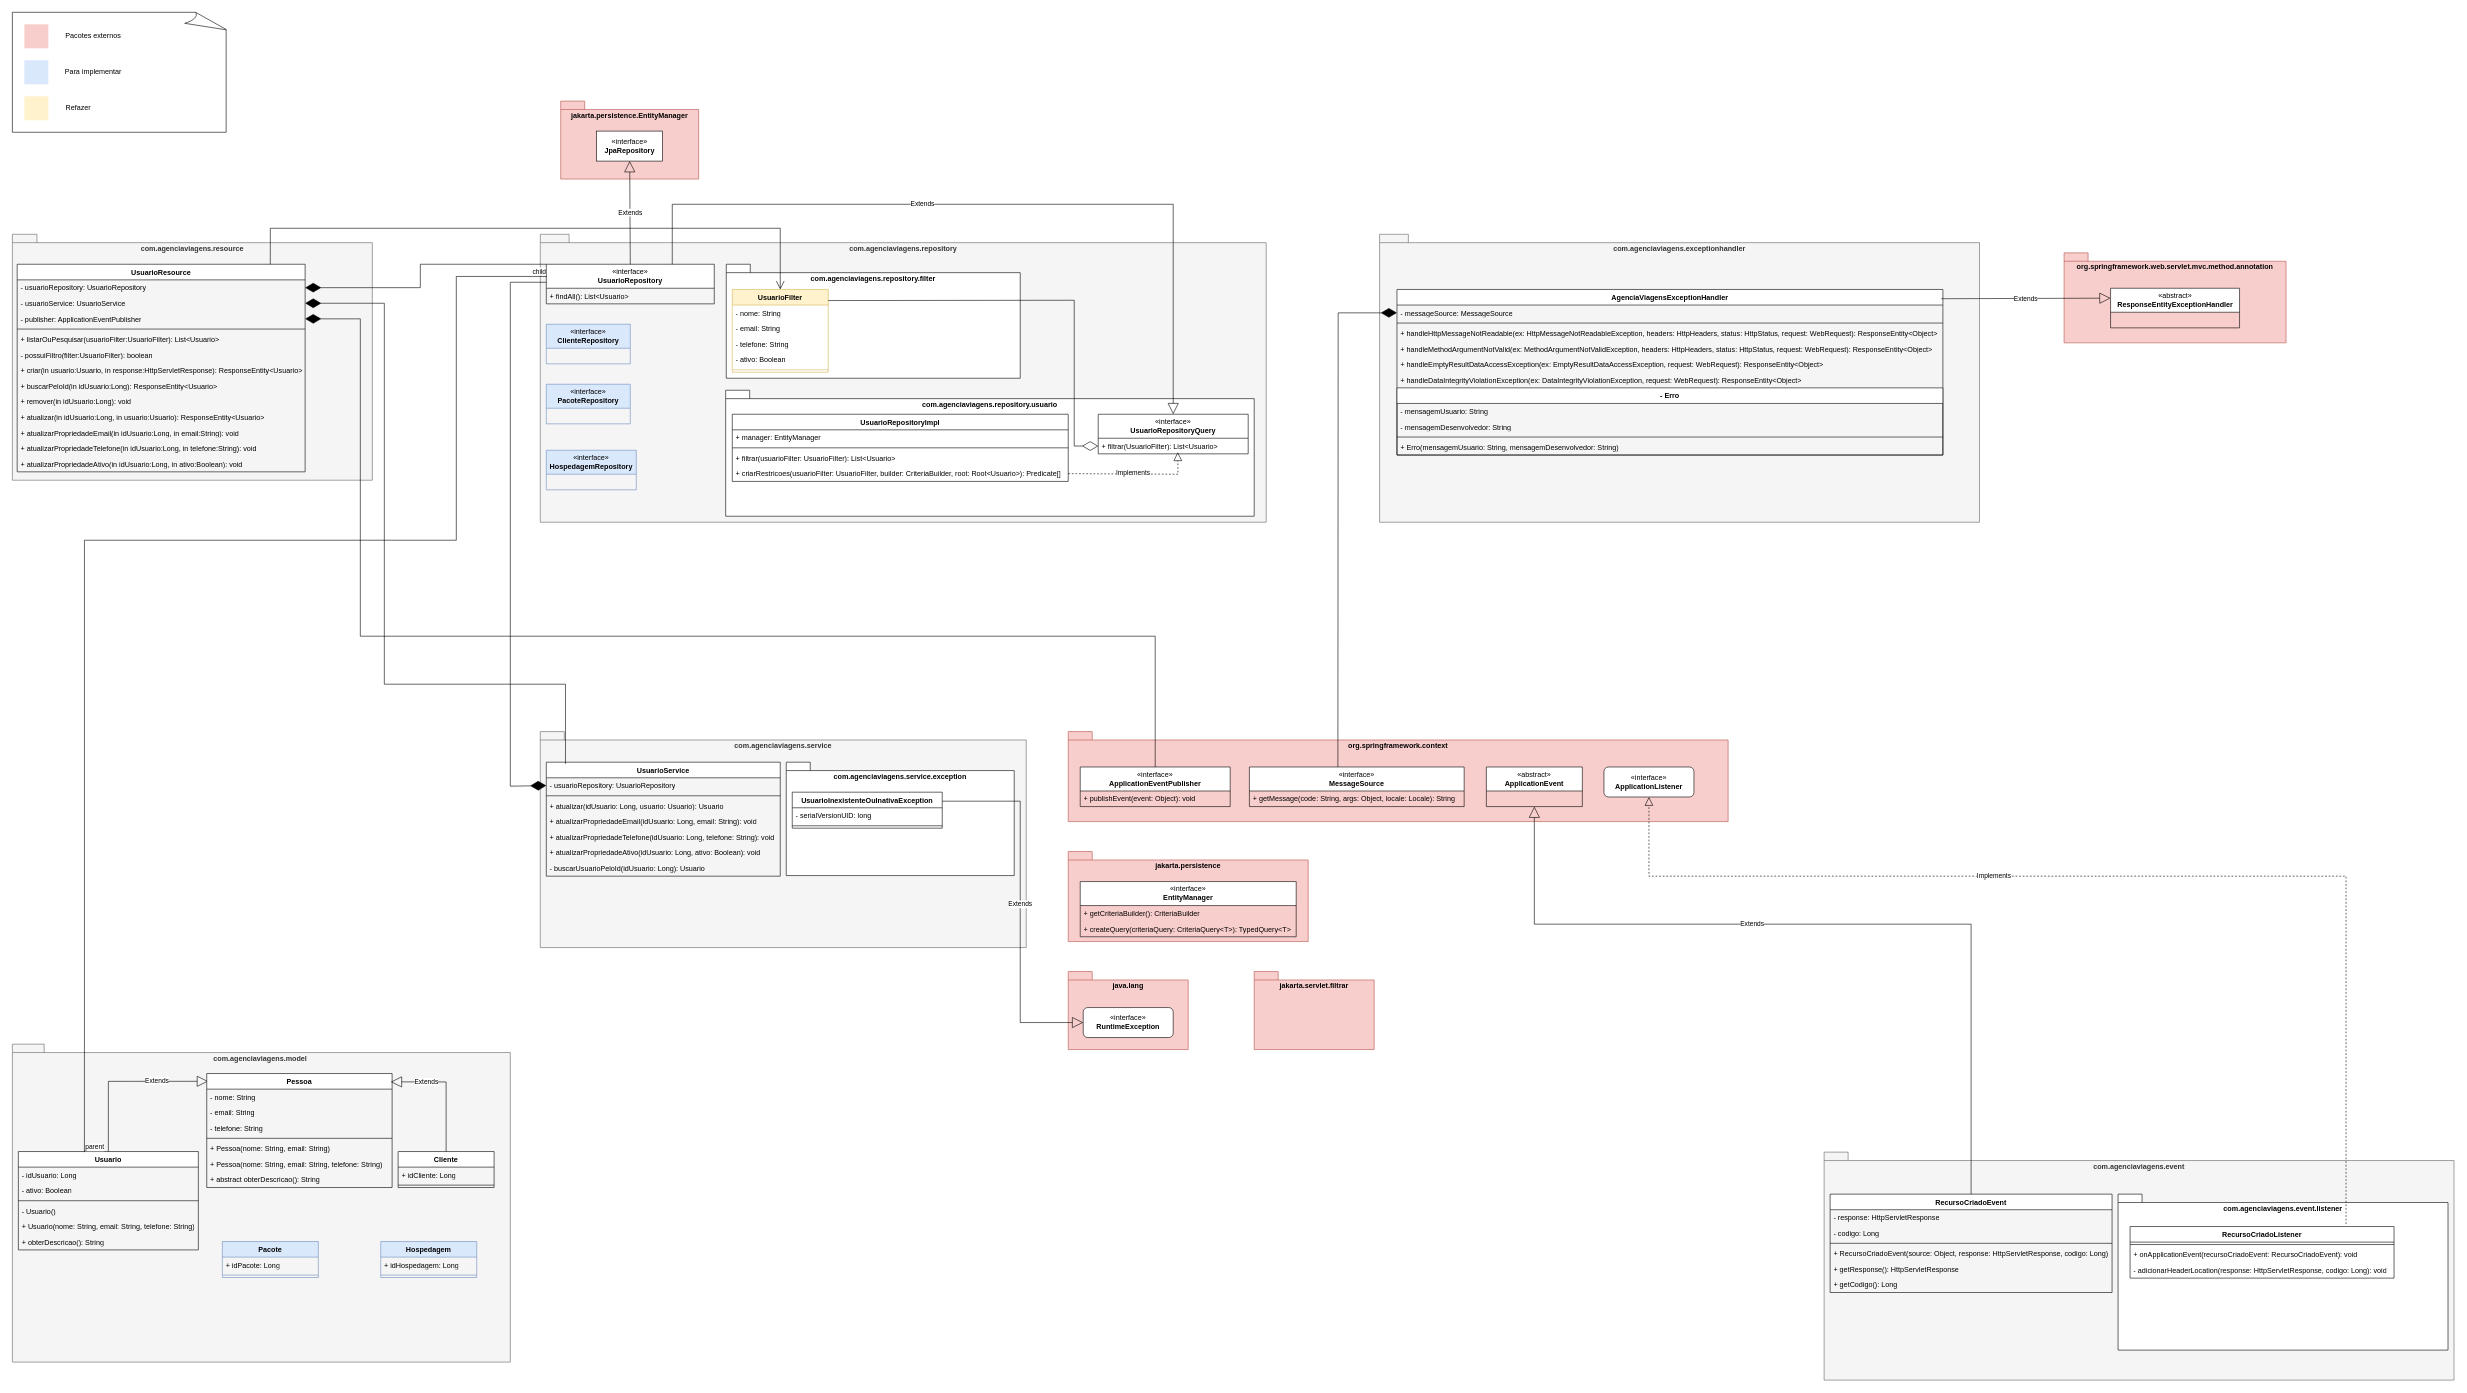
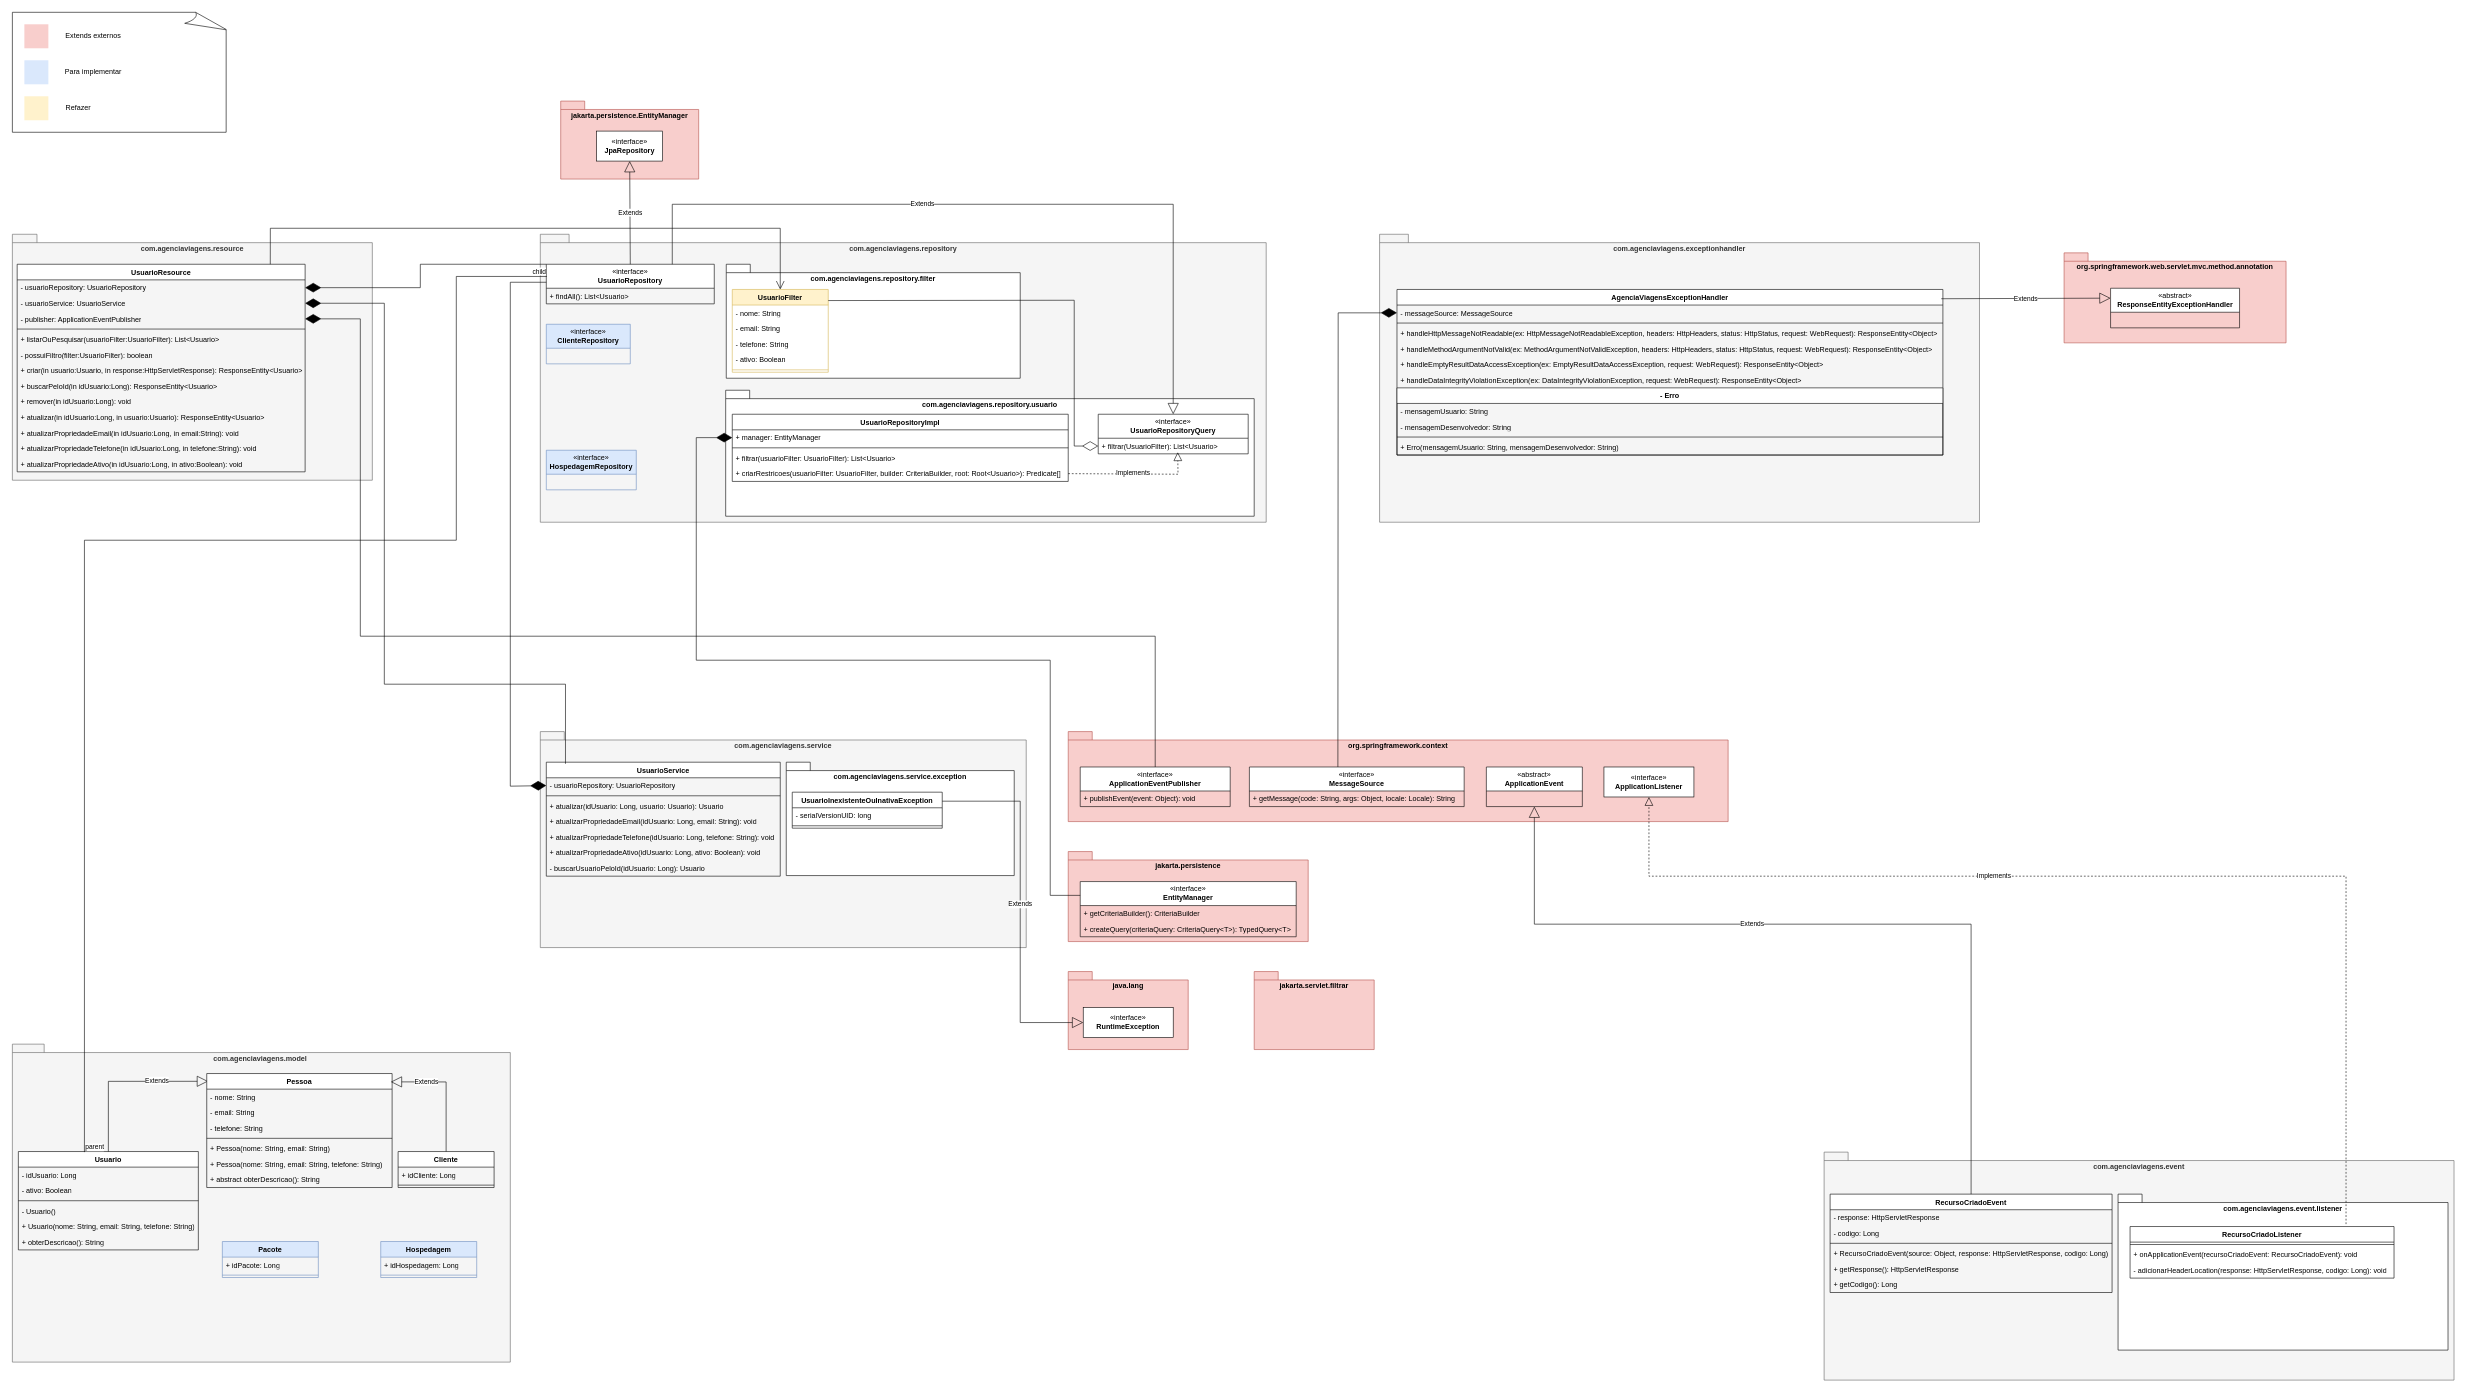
node "Pacotes externos": label "Pacotes externos" -> "Extends externos"
node "«interface» PacoteRepository": removed
node "«interface» ApplicationListener": shape rounded rectangle -> rectangle
edge "«interface» EntityManager" -> "+ manager: EntityManager": added
node "«interface» RuntimeException": shape rounded rectangle -> rectangle
